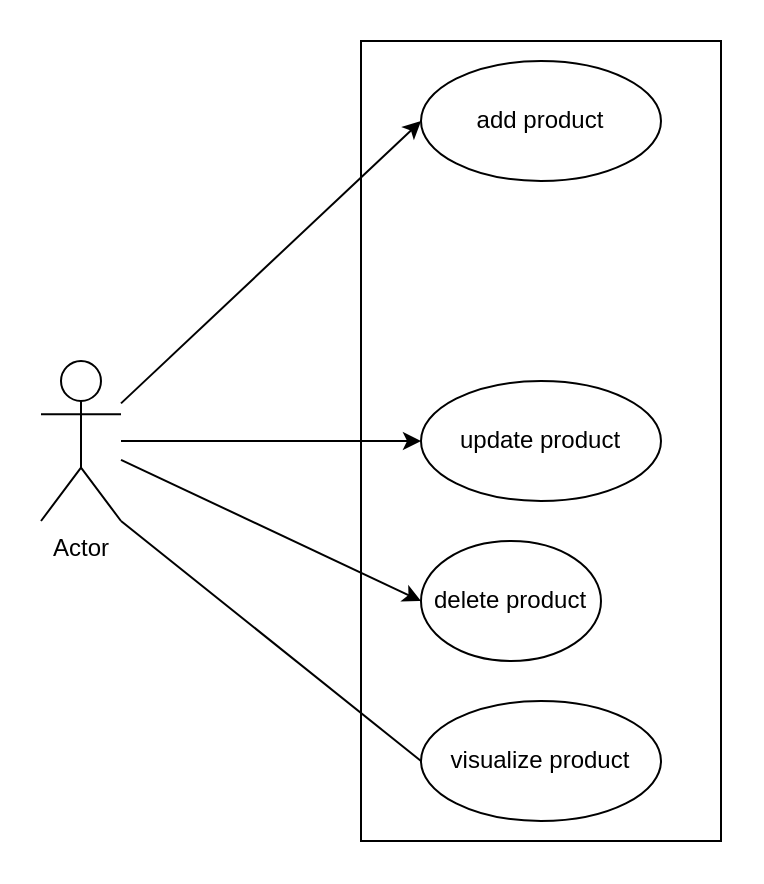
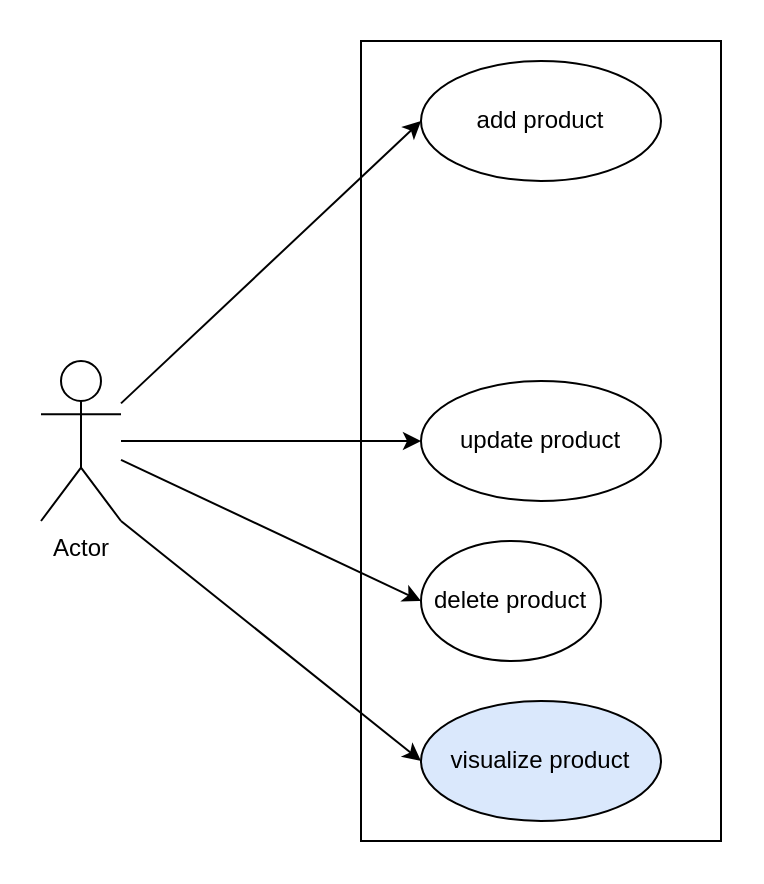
edge "Actor" -- "visualize product": arrowhead none -> classic
node "visualize product": fillcolor #ffffff -> #dae8fc
